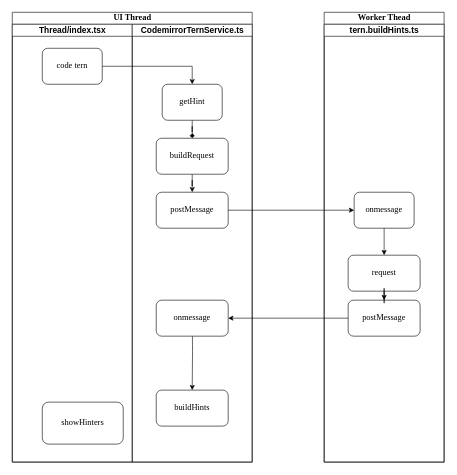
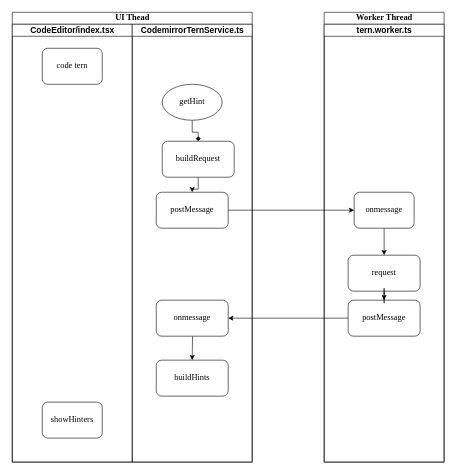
node "UI Thread": label "UI Thread" -> "UI Thead"
node "Worker Thead": label "Worker Thead" -> "Worker Thread"
node "Thread/index.tsx": label "Thread/index.tsx" -> "CodeEditor/index.tsx"
node "tern.buildHints.ts": label "tern.buildHints.ts" -> "tern.worker.ts"
edge "code tern" -> "getHint": removed
node "getHint": shape rounded rectangle -> ellipse
node "buildRequest": moved (192, 156) -> (198, 159)
node "buildHints": moved (192, 408) -> (192, 378)
node "showHinters": size 81x42 -> 60x36
